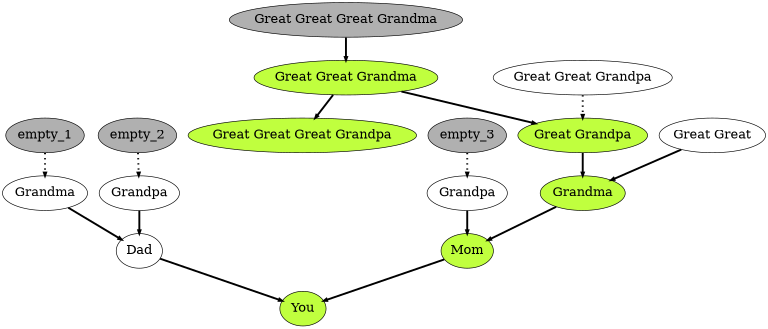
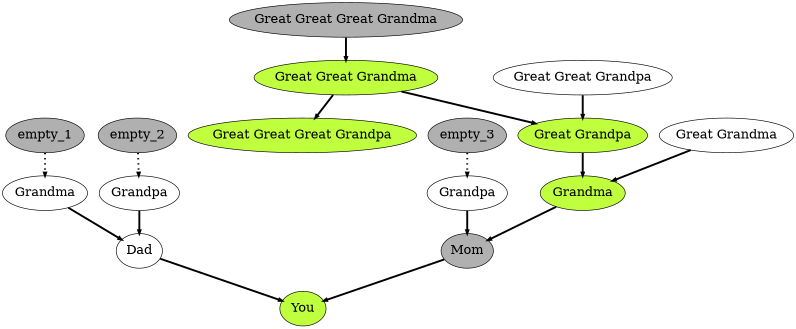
edge "Great Great Grandpa" -> "Great Grandpa": style dotted -> solid
node "Great Great": label "Great Great" -> "Great Grandma"
node "Mom": fillcolor olivedrab1 -> gray69
